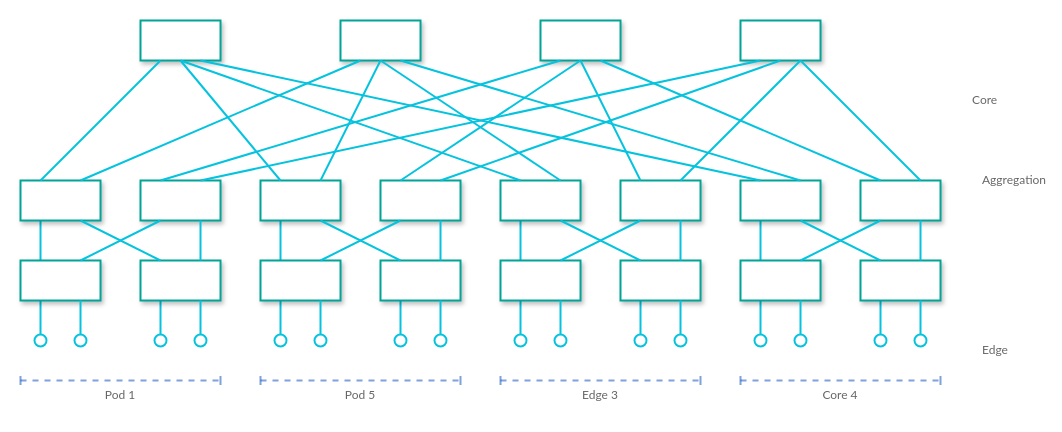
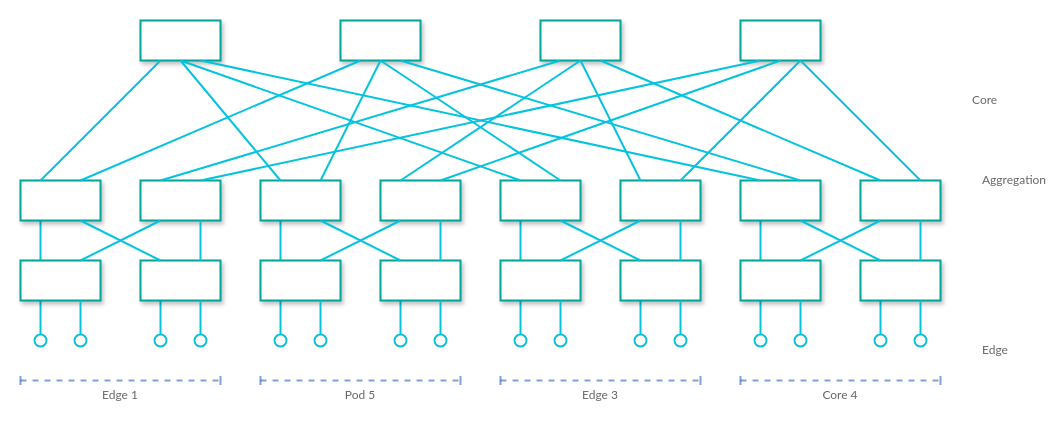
node "Pod 1": label "Pod 1" -> "Edge 1"
